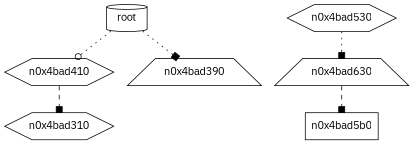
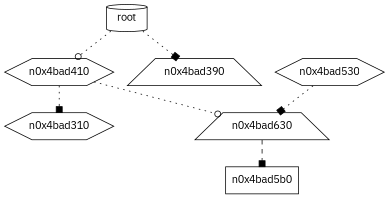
edge "n0x4bad410" -> "n0x4bad310": style dashed -> dotted
edge "n0x4bad410" -> "n0x4bad630": added
